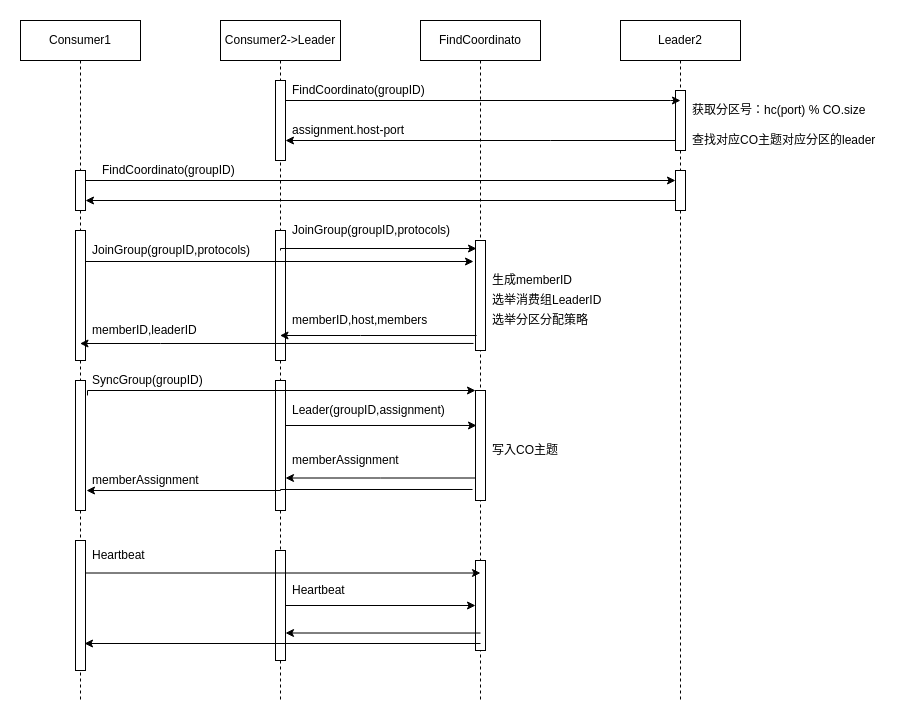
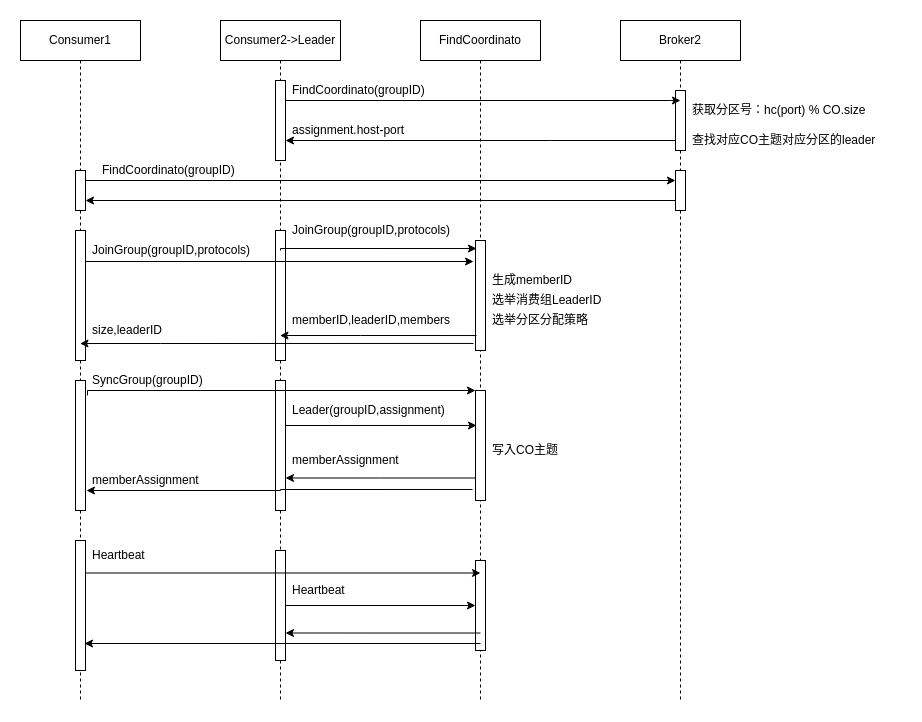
node "Leader2": label "Leader2" -> "Broker2"
node "memberID,host,members": label "memberID,host,members" -> "memberID,leaderID,members"
node "memberID,leaderID": label "memberID,leaderID" -> "size,leaderID"
